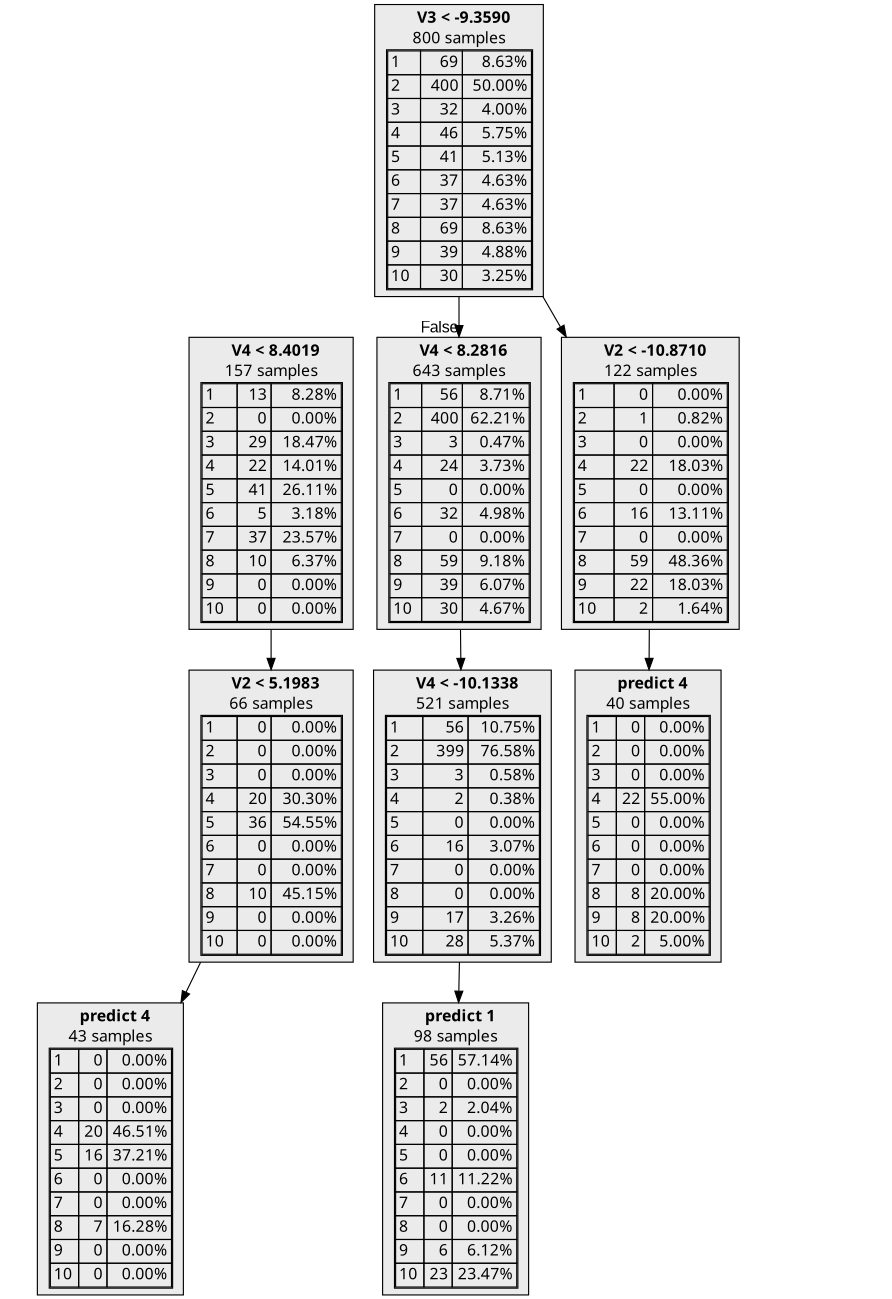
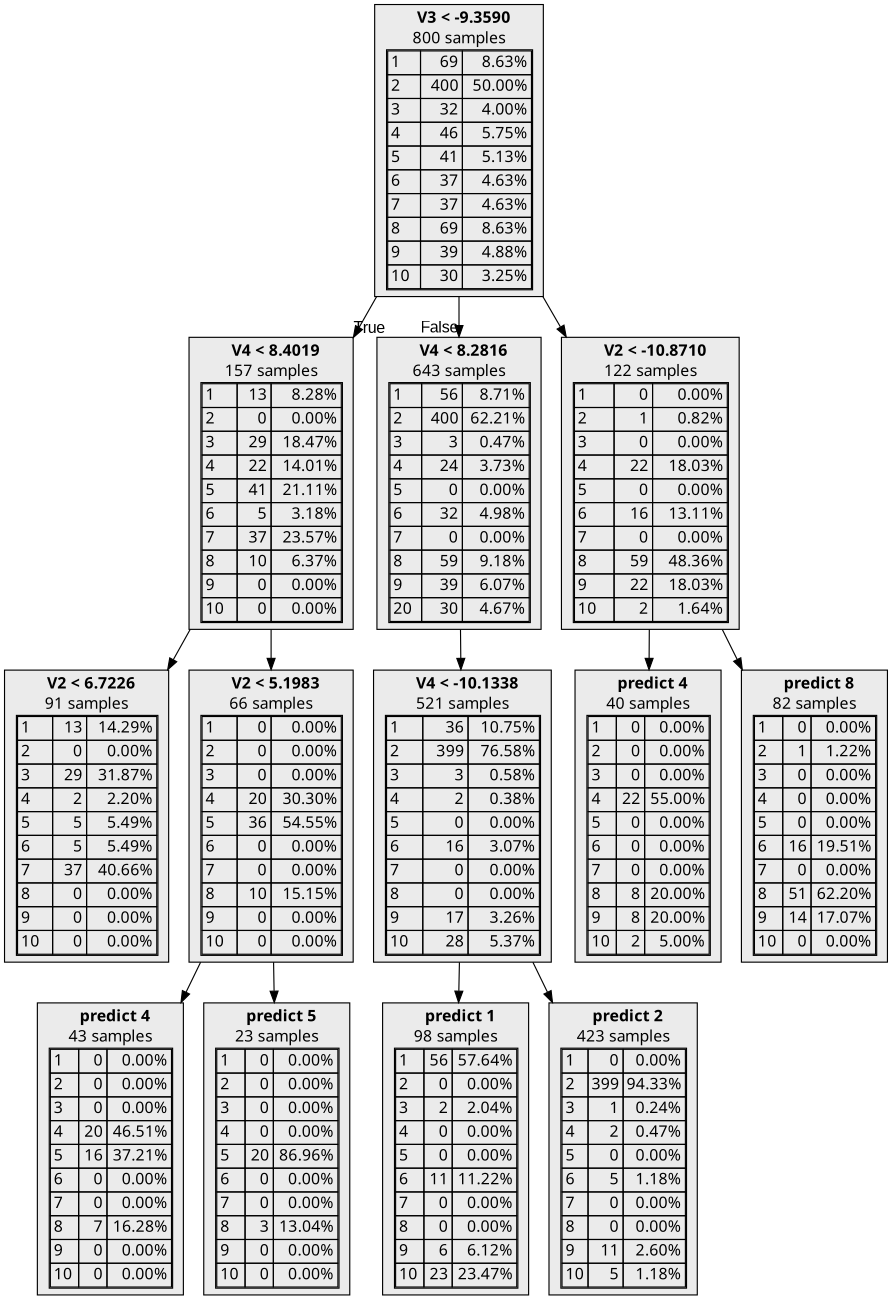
edge "V3 < -9.3590" -> "V4 < 8.4019": added
node "V4 < 8.4019": text "26.11%" -> "21.11%"
node "V4 < 8.2816": text "10" -> "20"
node "V4 < -10.1338": text "56" -> "36"
node "V2 < 6.7226": added
node "predict 8": added
node "V2 < 5.1983": text "45.15%" -> "15.15%"
node "predict 1": text "57.14%" -> "57.64%"
node "predict 5": added
node "predict 2": added
